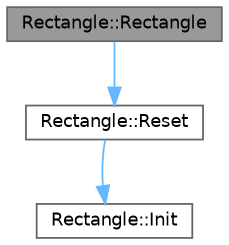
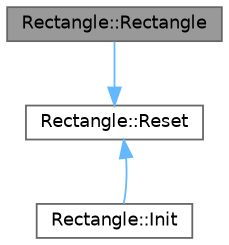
edge "Rectangle::Reset" -> "Rectangle::Init": reversed
